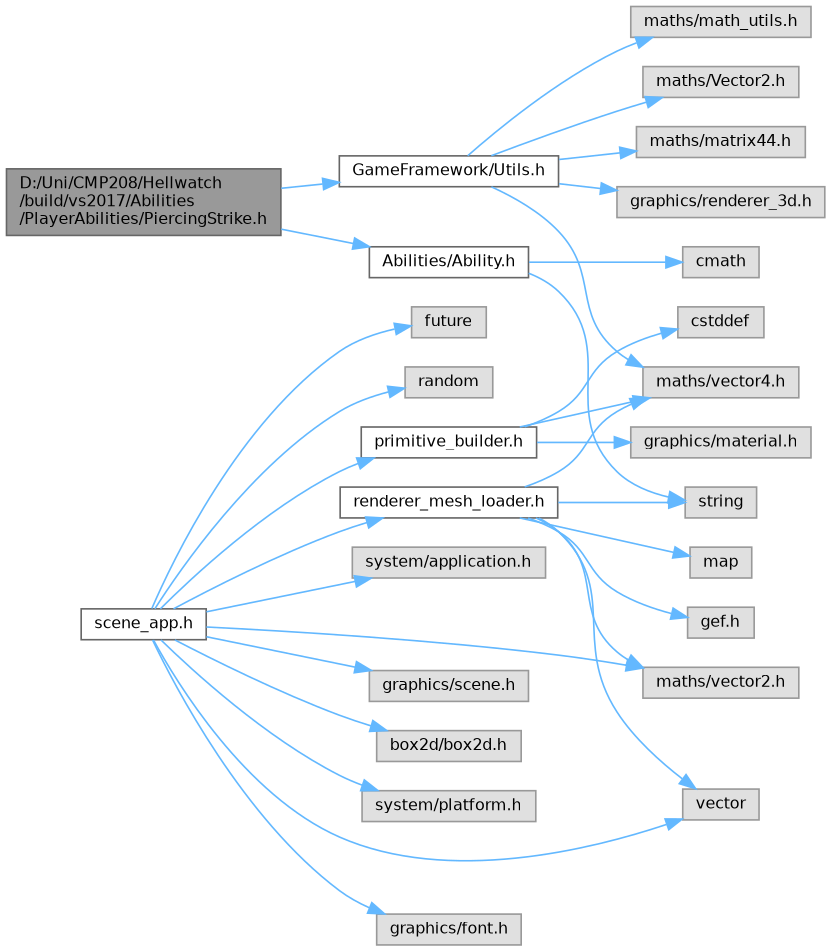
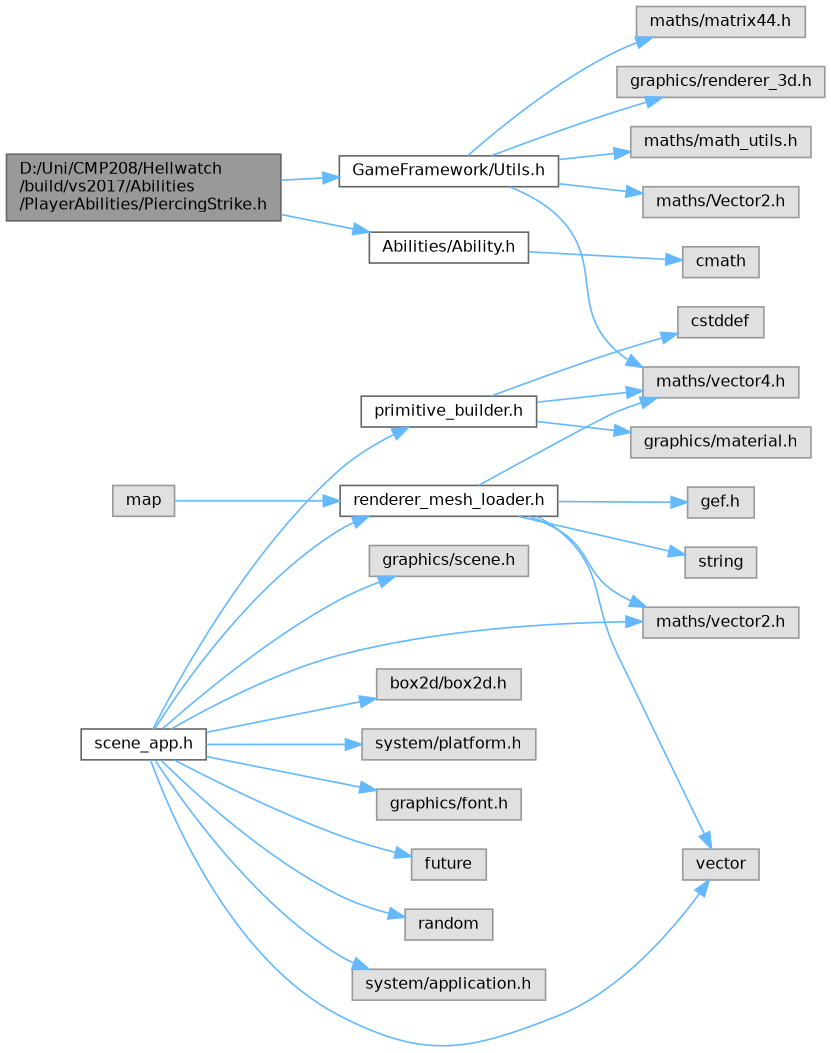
edge "Abilities/Ability.h" -> "string": removed
edge "renderer_mesh_loader.h" -> "map": reversed
